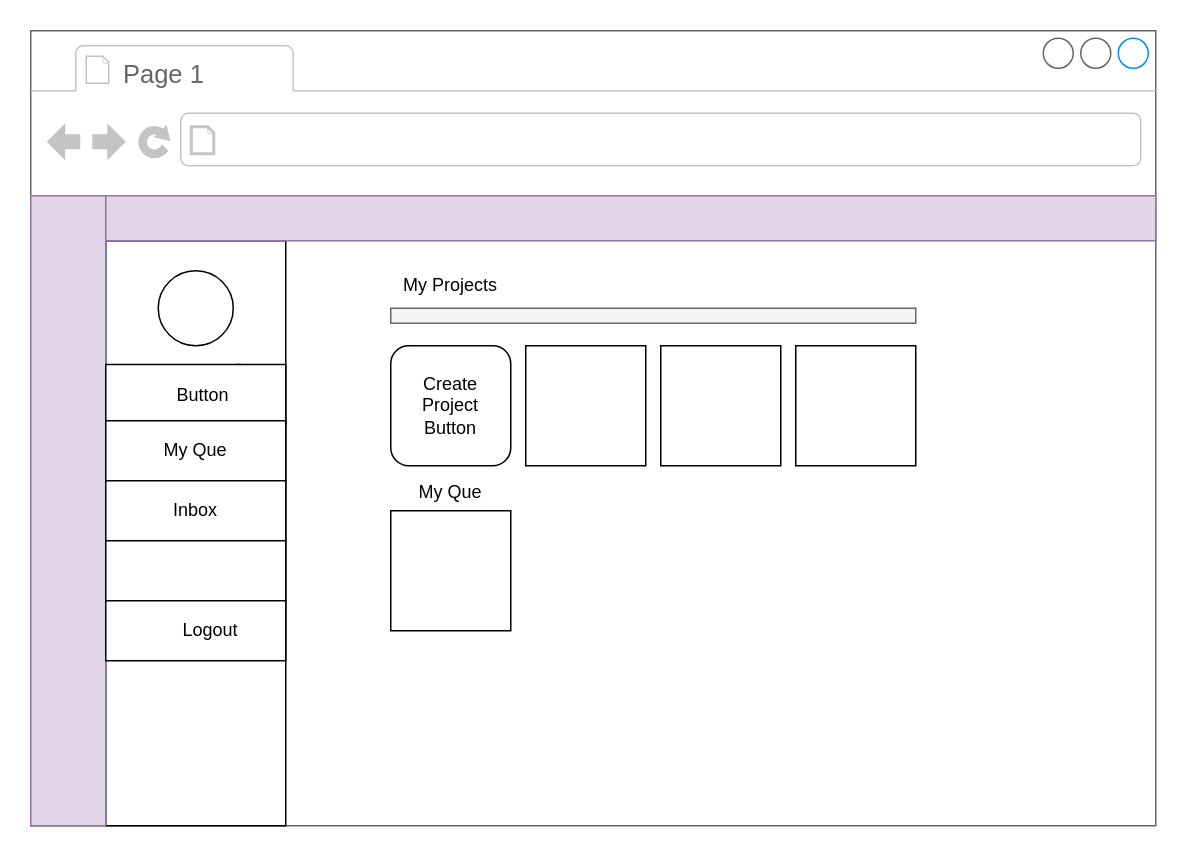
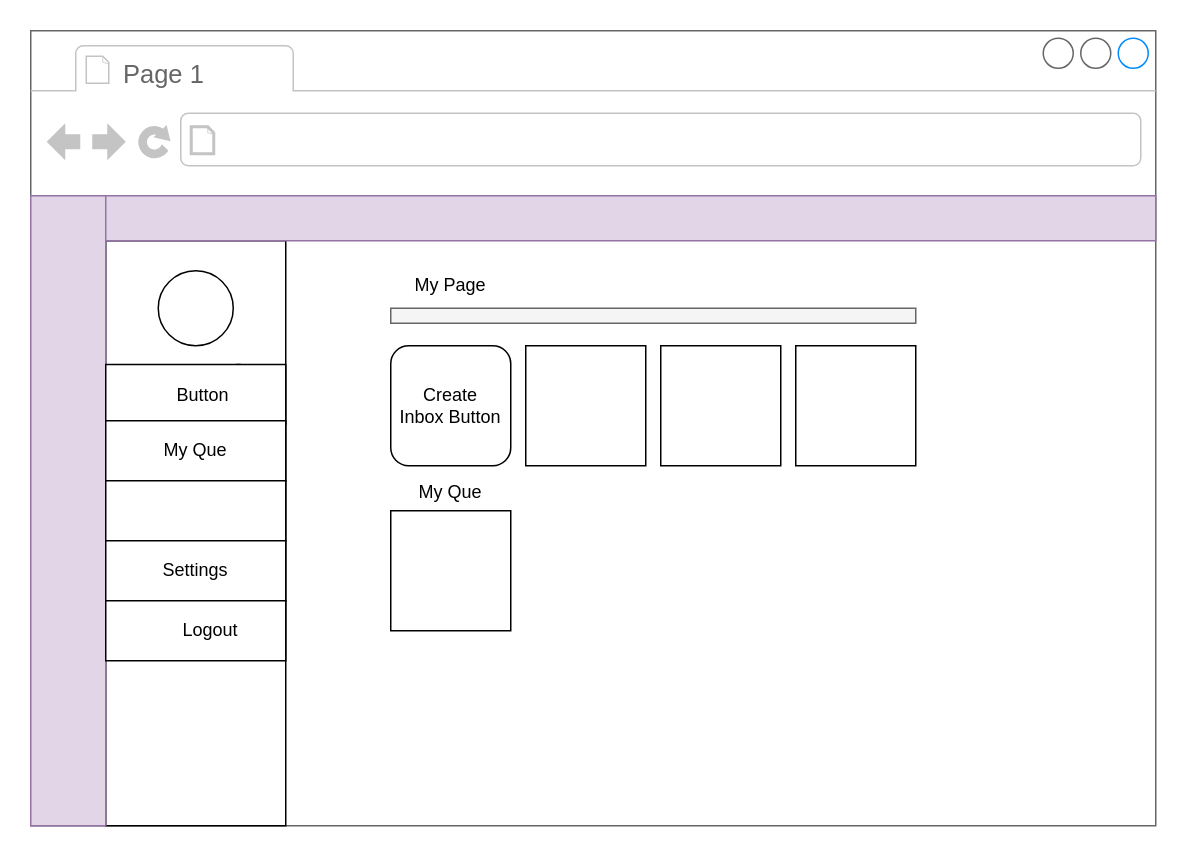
node "My Projects": label "My Projects" -> "My Page"
node "Create Project Button": label "Create Project Button" -> "Create Inbox Button"
node "Inbox": removed
node "Settings": added
